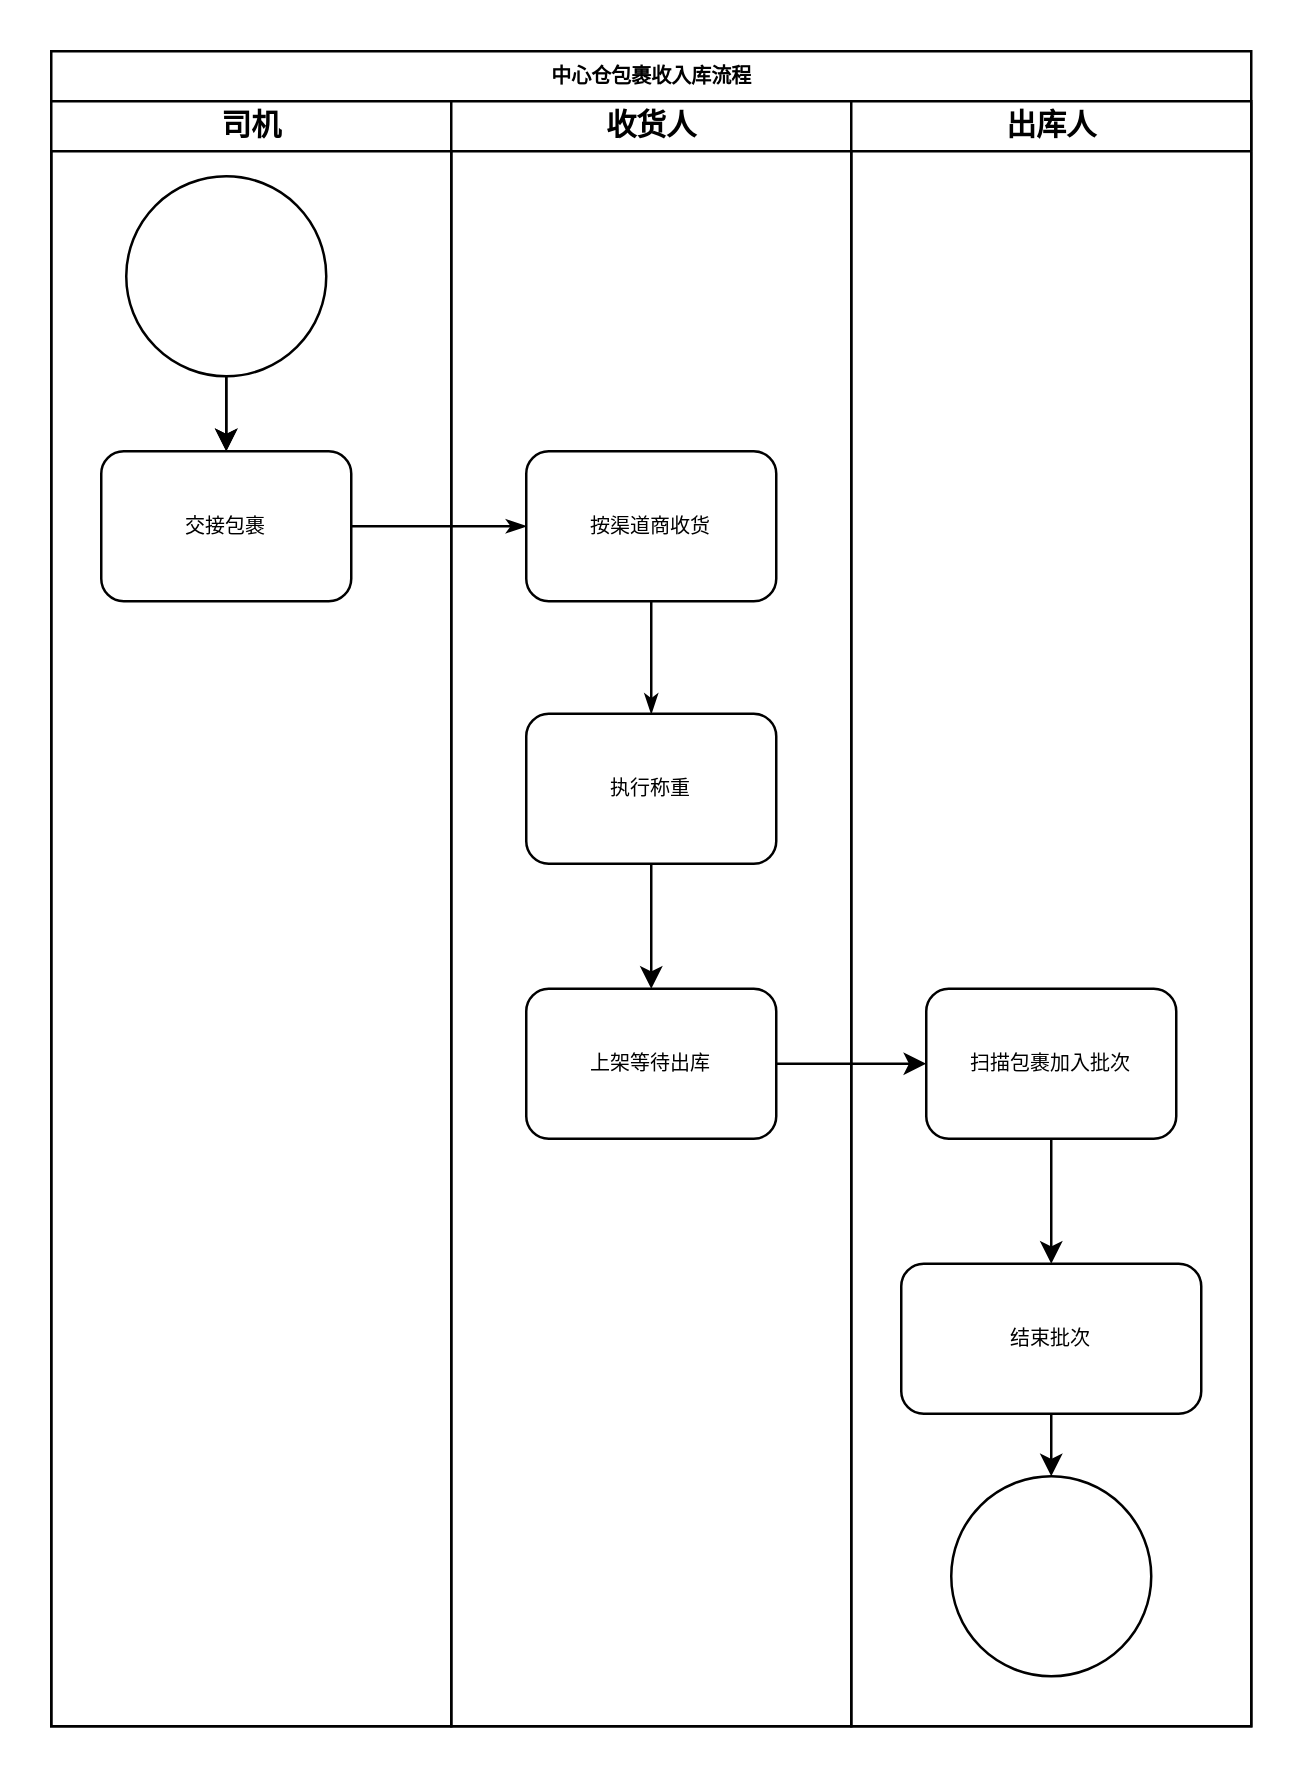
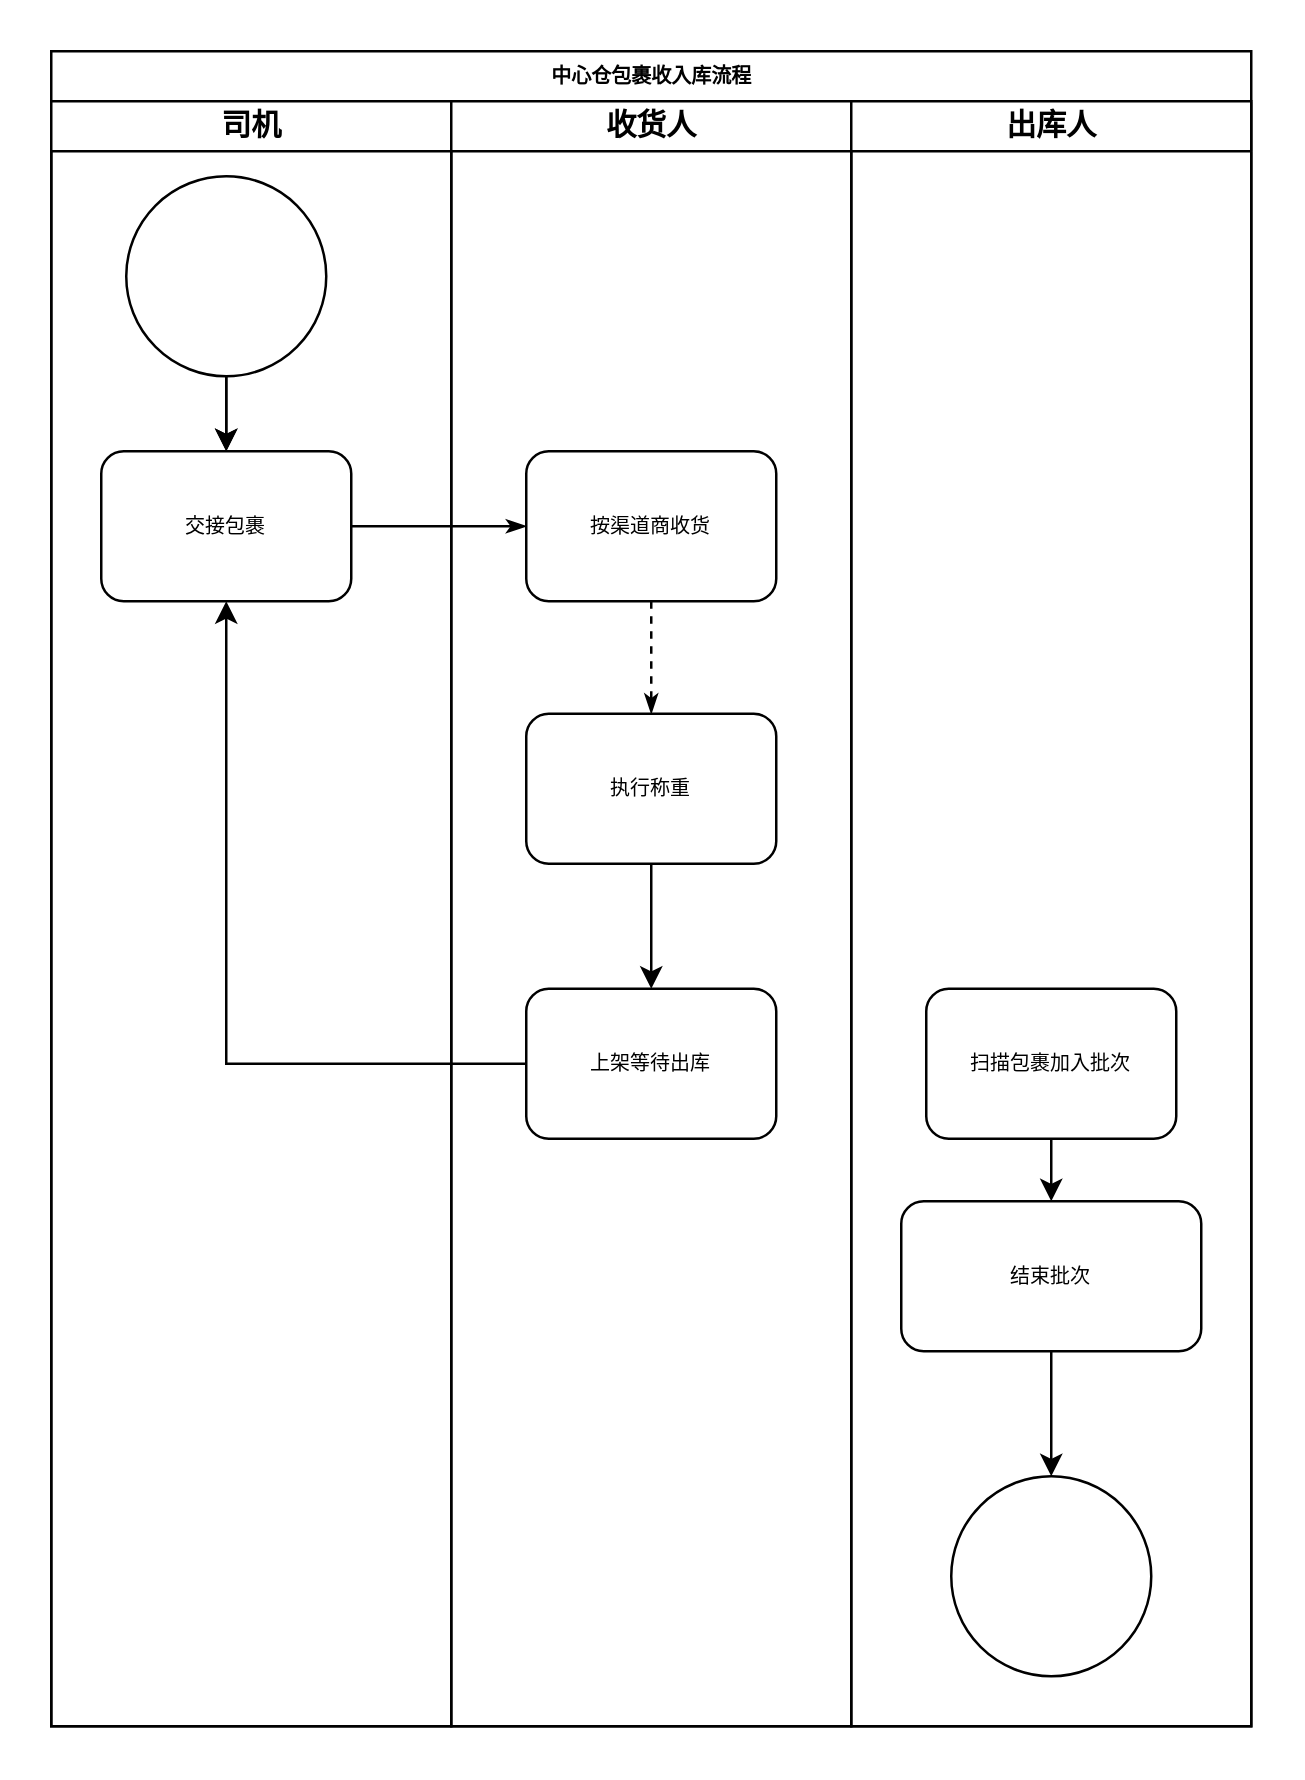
edge "按渠道商收货" -> "执行称重": style solid -> dashed
edge "上架等待出库" -> "扫描包裹加入批次": now "上架等待出库" -> "交接包裹"
node "结束批次": moved (1051, 1339) -> (1051, 1276)
